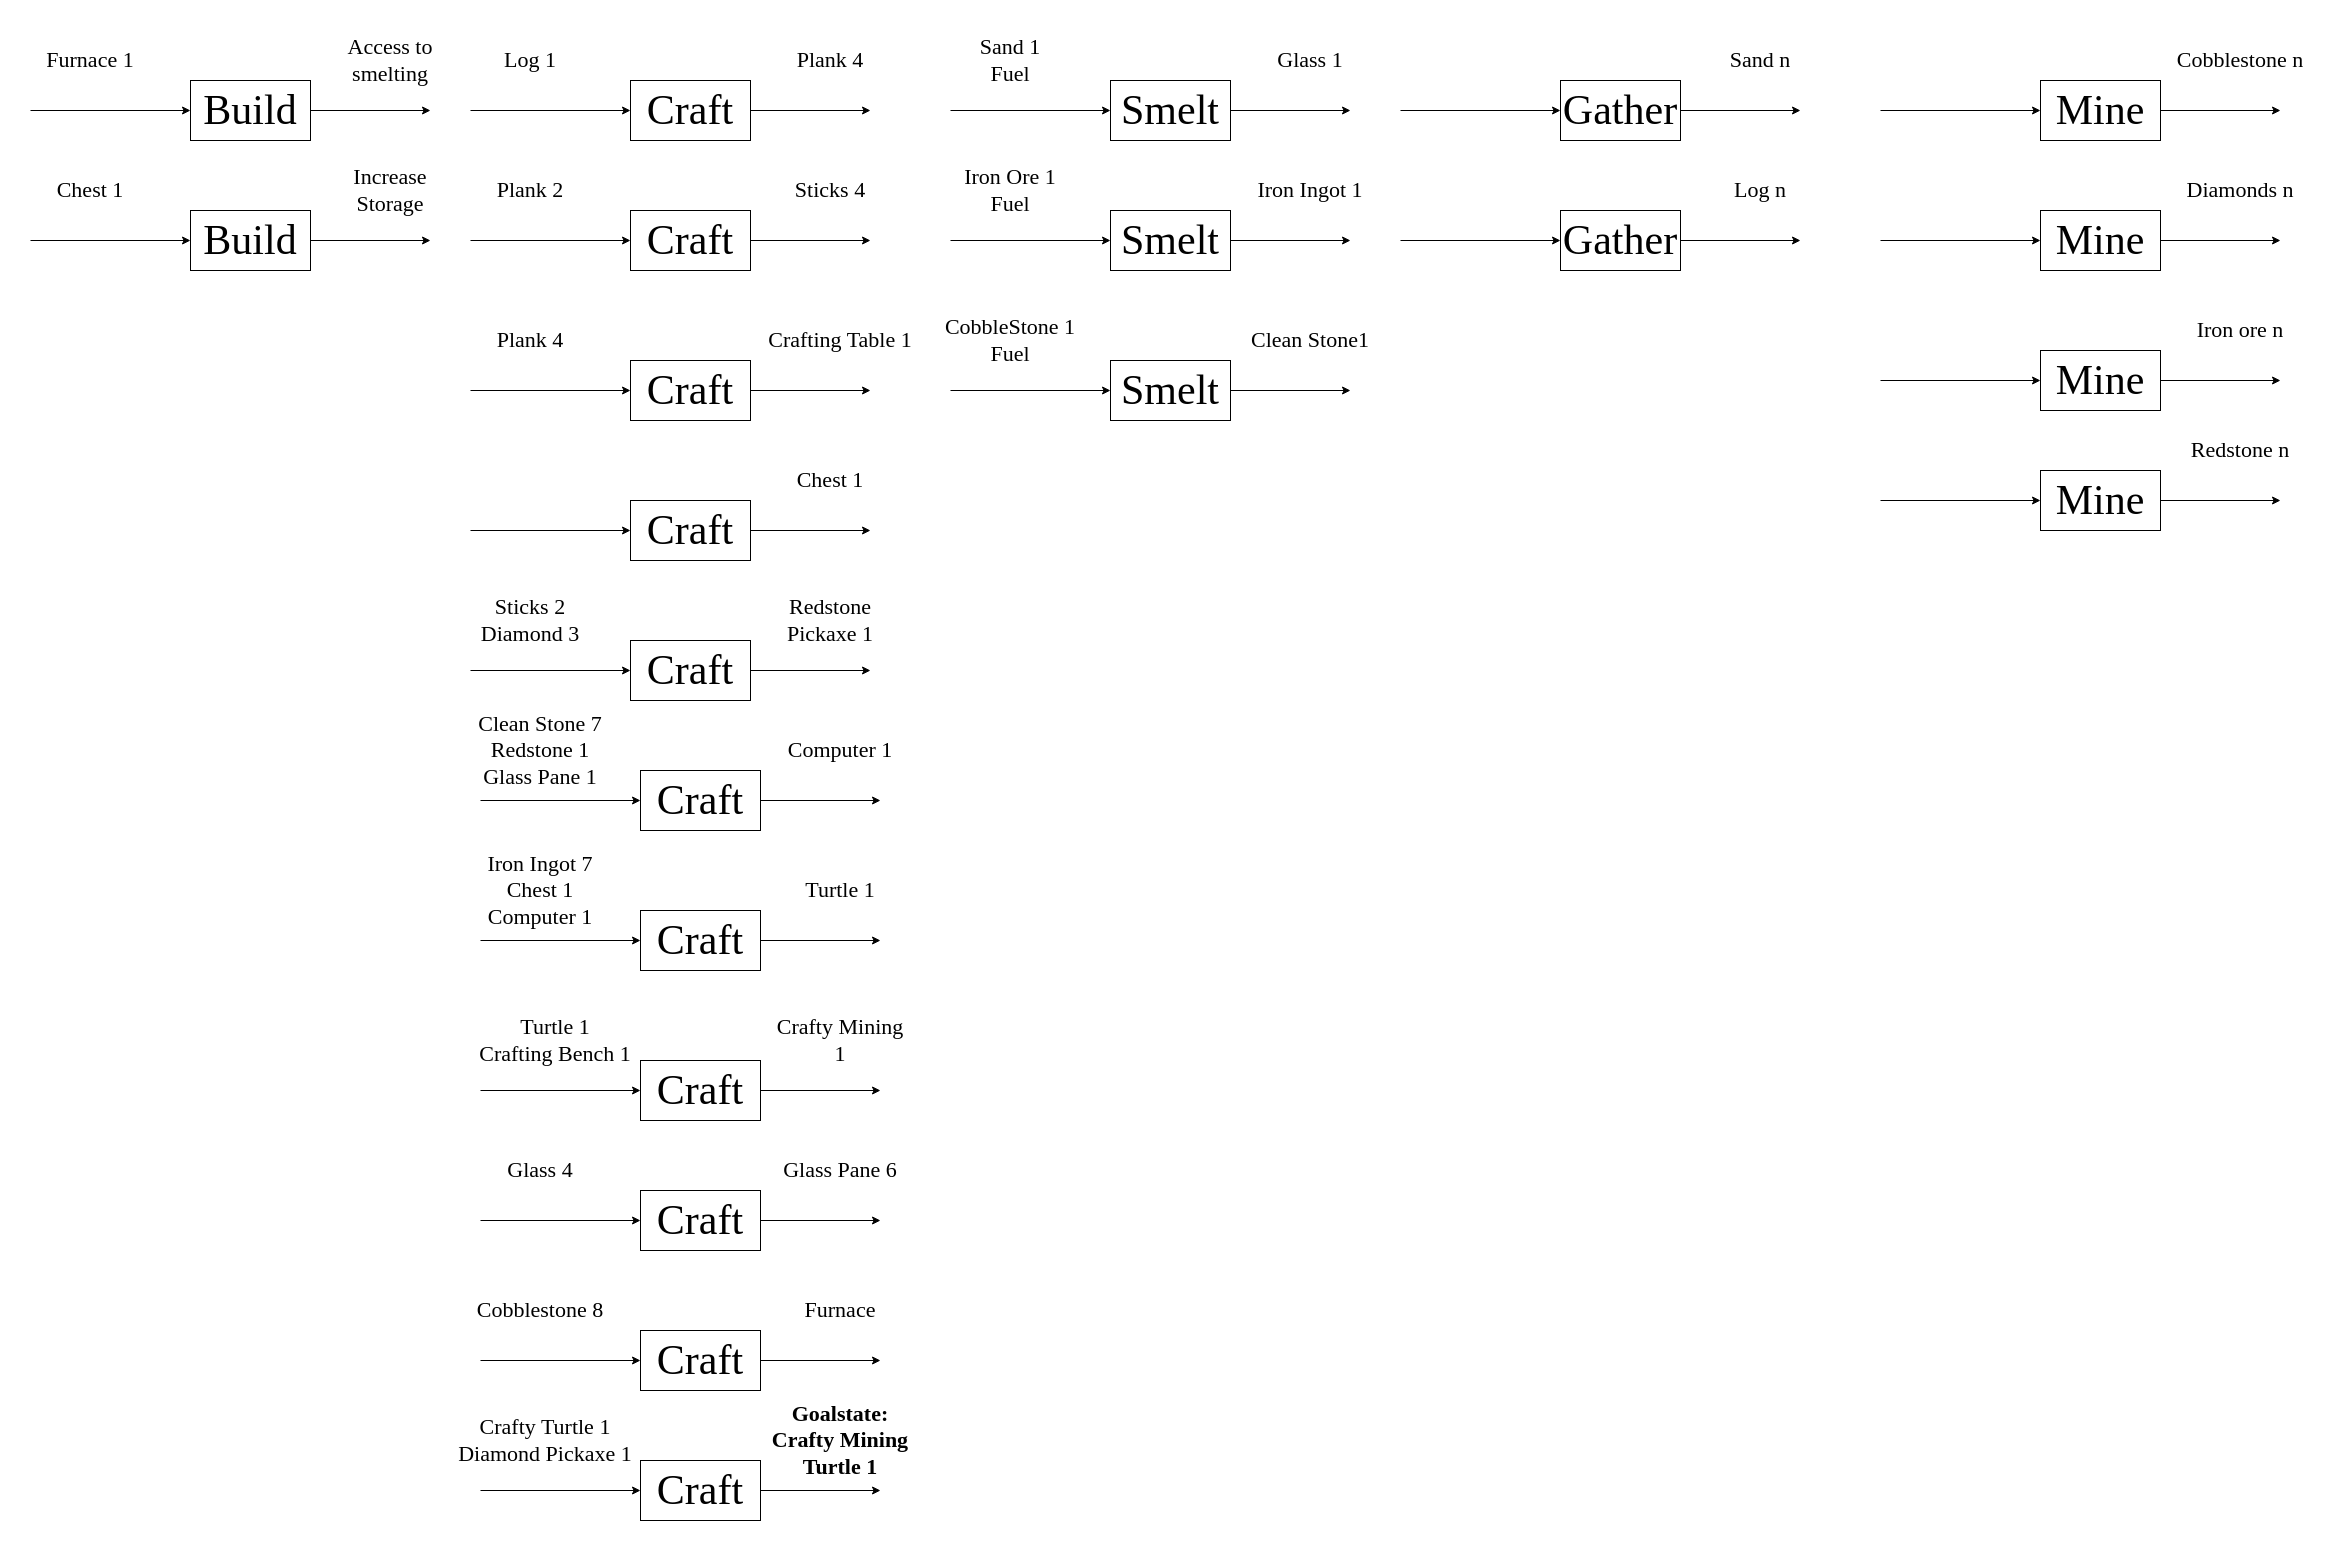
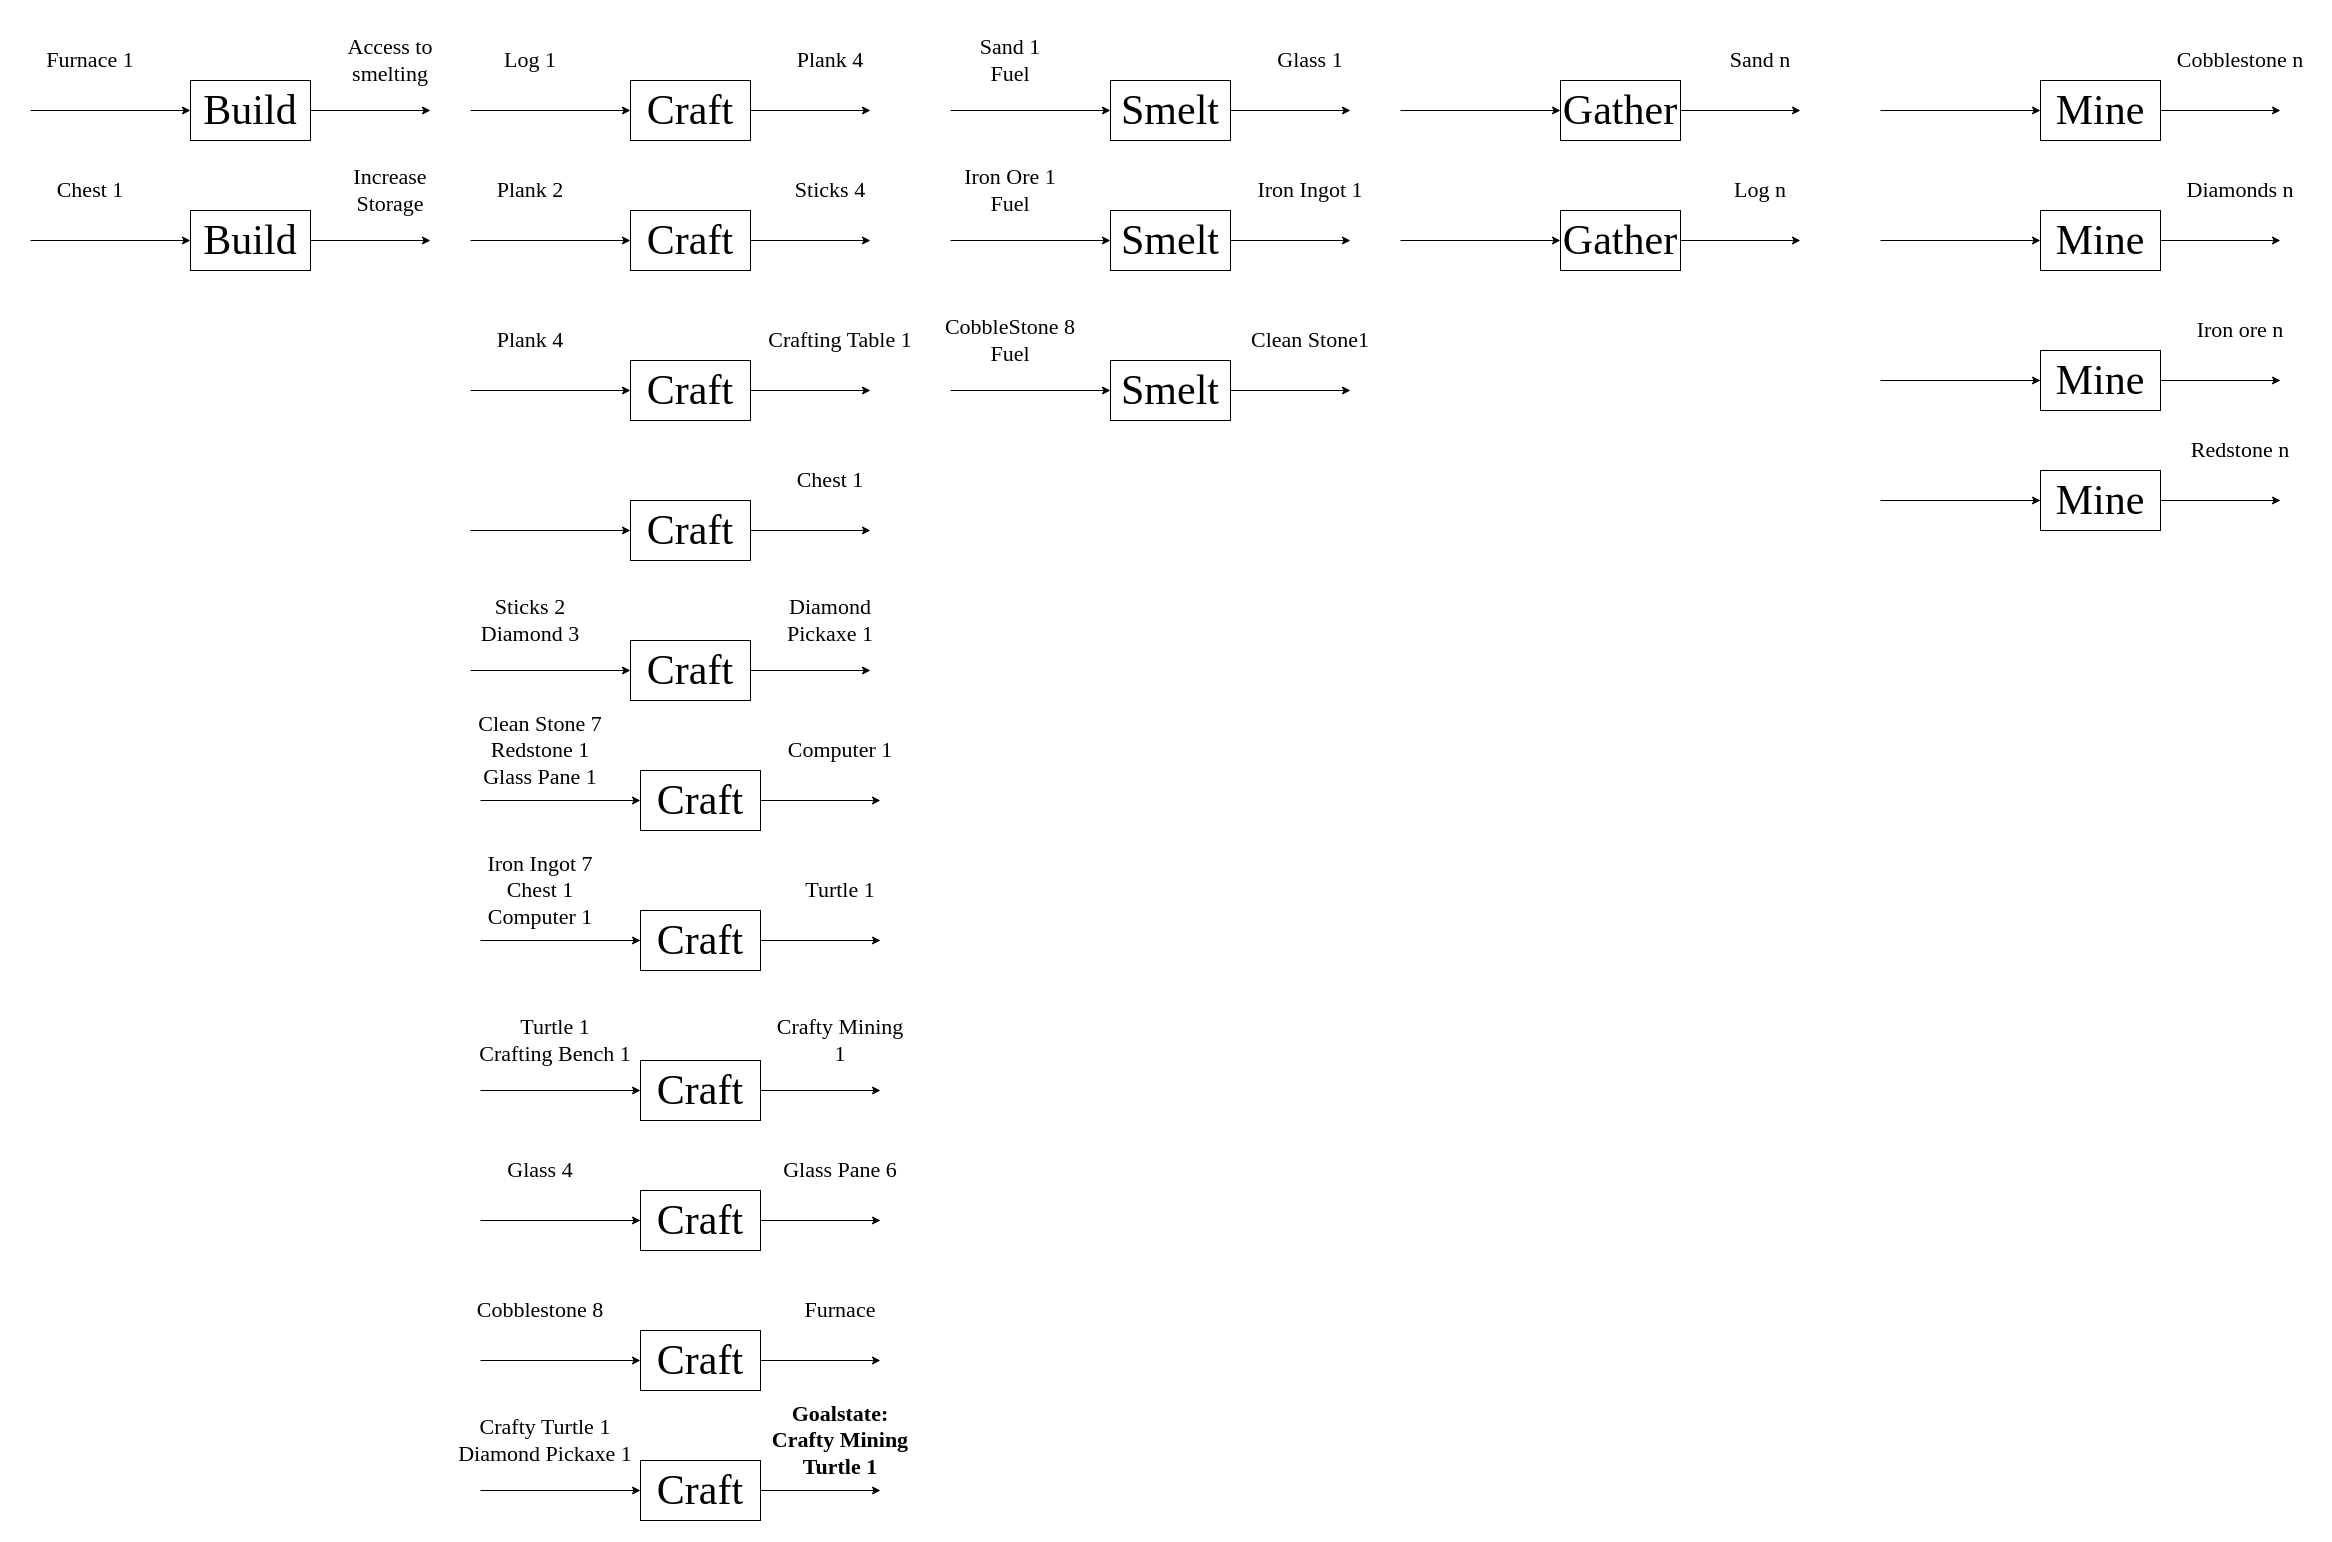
node "CobbleStone 1 Fuel": label "CobbleStone 1 Fuel" -> "CobbleStone 8 Fuel"
node "Redstone Pickaxe 1": label "Redstone Pickaxe 1" -> "Diamond Pickaxe 1"
